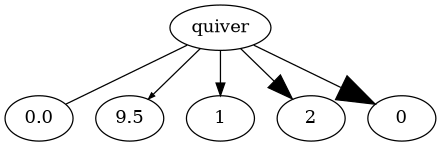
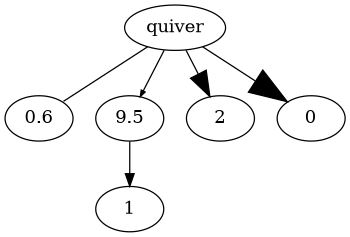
edge "quiver" -> "1": now "9.5" -> "1"
node "0.0": label "0.0" -> "0.6"
